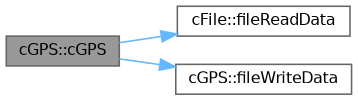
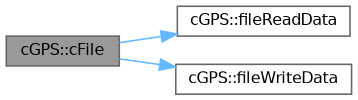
node "cFile::fileReadData": label "cFile::fileReadData" -> "cGPS::fileReadData"
node "cGPS::cGPS": label "cGPS::cGPS" -> "cGPS::cFile"
